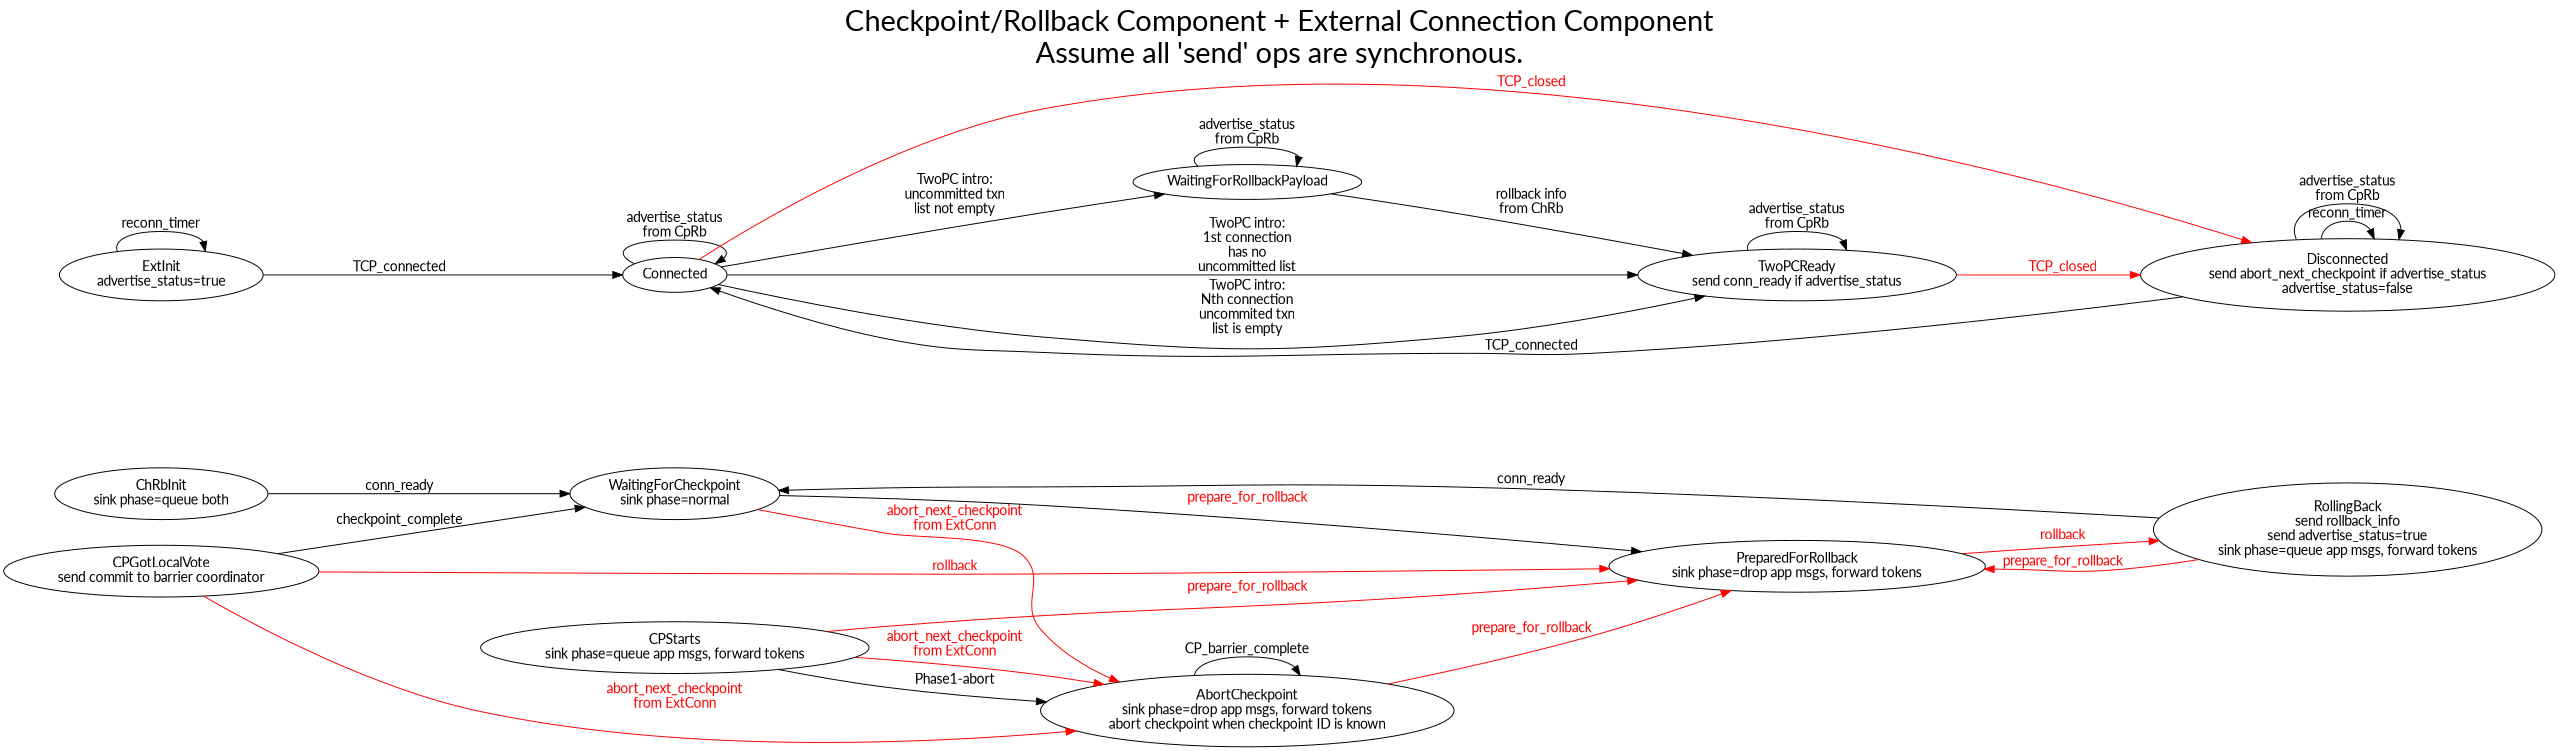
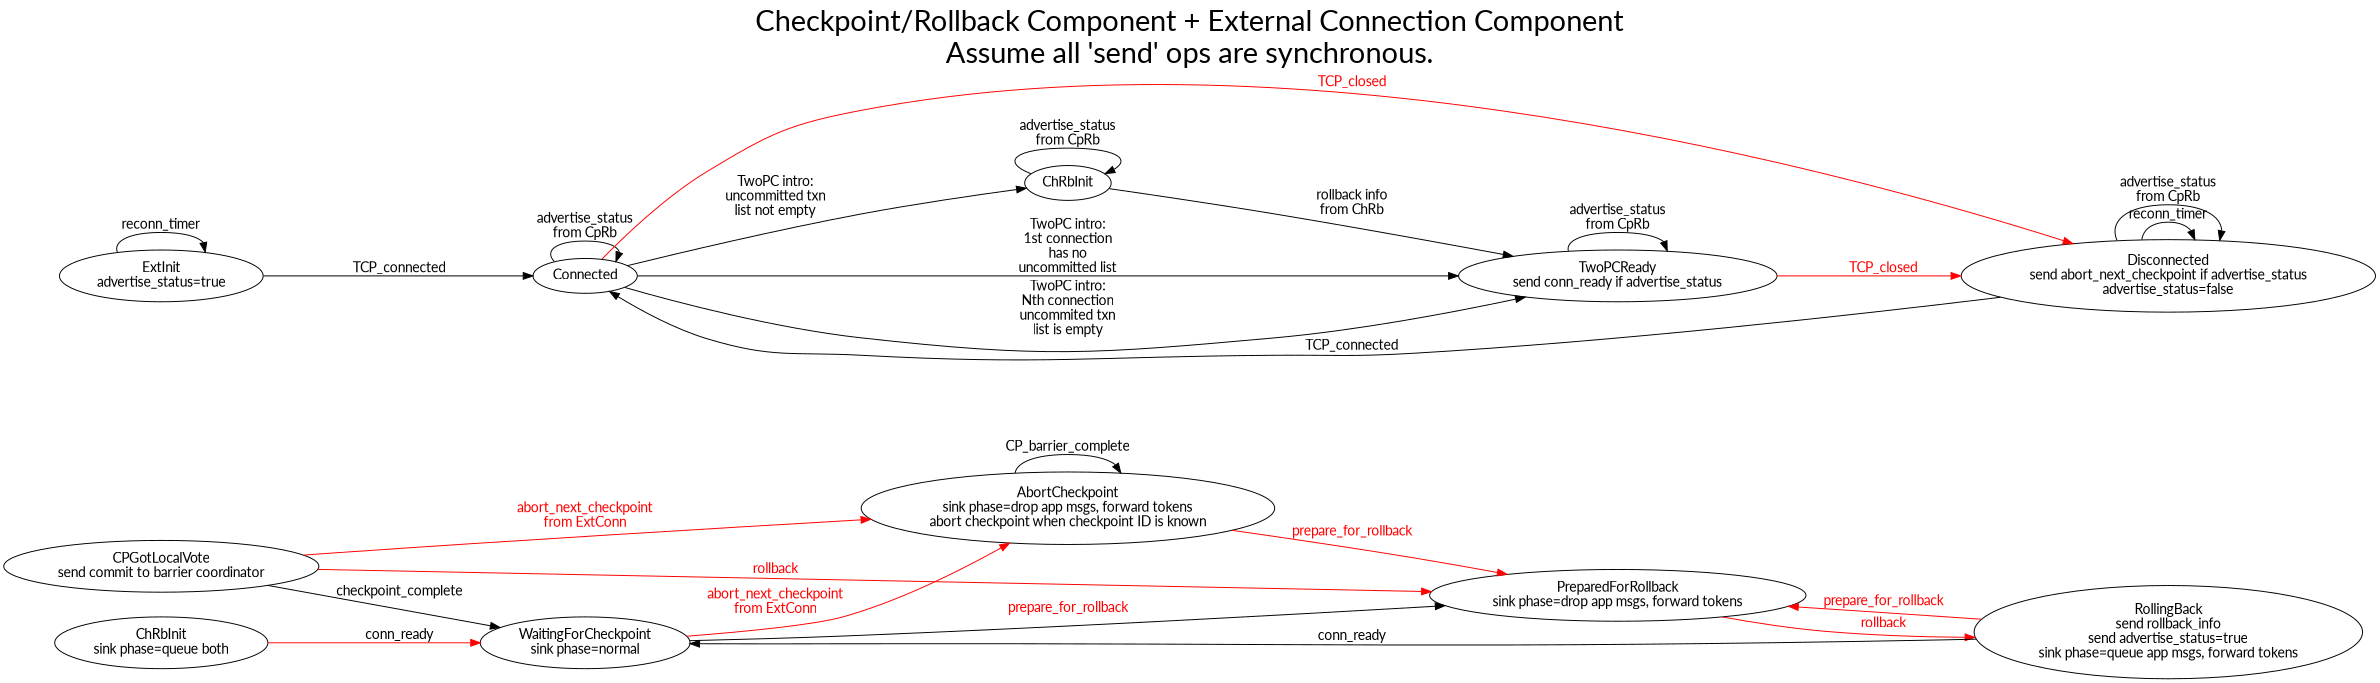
node "WaitingForRollbackPayload": label "WaitingForRollbackPayload" -> "ChRbInit"
edge "ChRbInit sink phase=queue both" -> "WaitingForCheckpoint sink phase=normal": color black -> red
node "CPStarts sink phase=queue app msgs, forward tokens": removed
